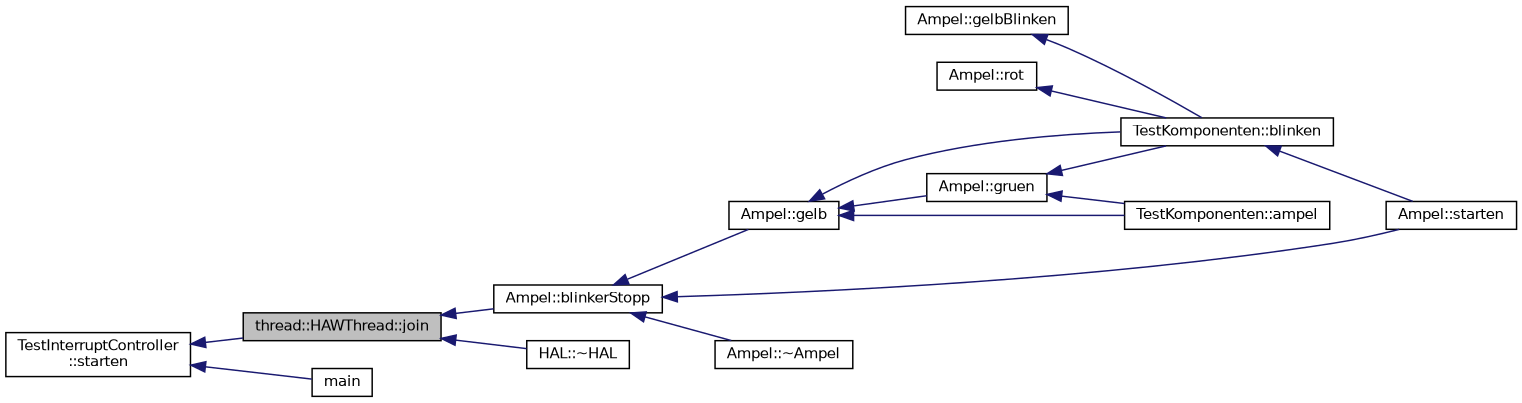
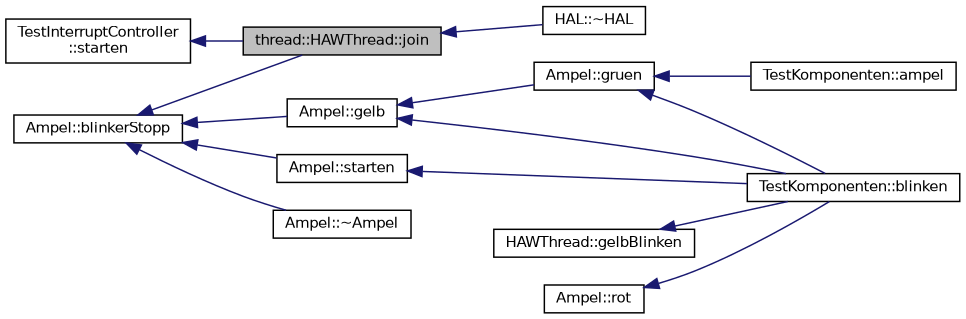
node "Ampel::gelbBlinken": label "Ampel::gelbBlinken" -> "HAWThread::gelbBlinken"
edge "Ampel::starten" -> "TestKomponenten::blinken": reversed
edge "TestKomponenten::ampel" -> "Ampel::gelb": removed
edge "Ampel::blinkerStopp" -> "thread::HAWThread::join": reversed
node "main": removed
